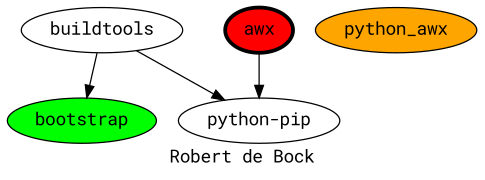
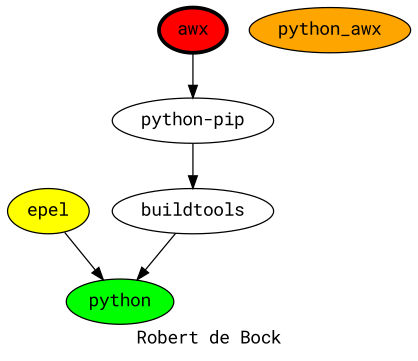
edge "buildtools" -> "python-pip": reversed
node "bootstrap": label "bootstrap" -> "python"
node "epel": added
